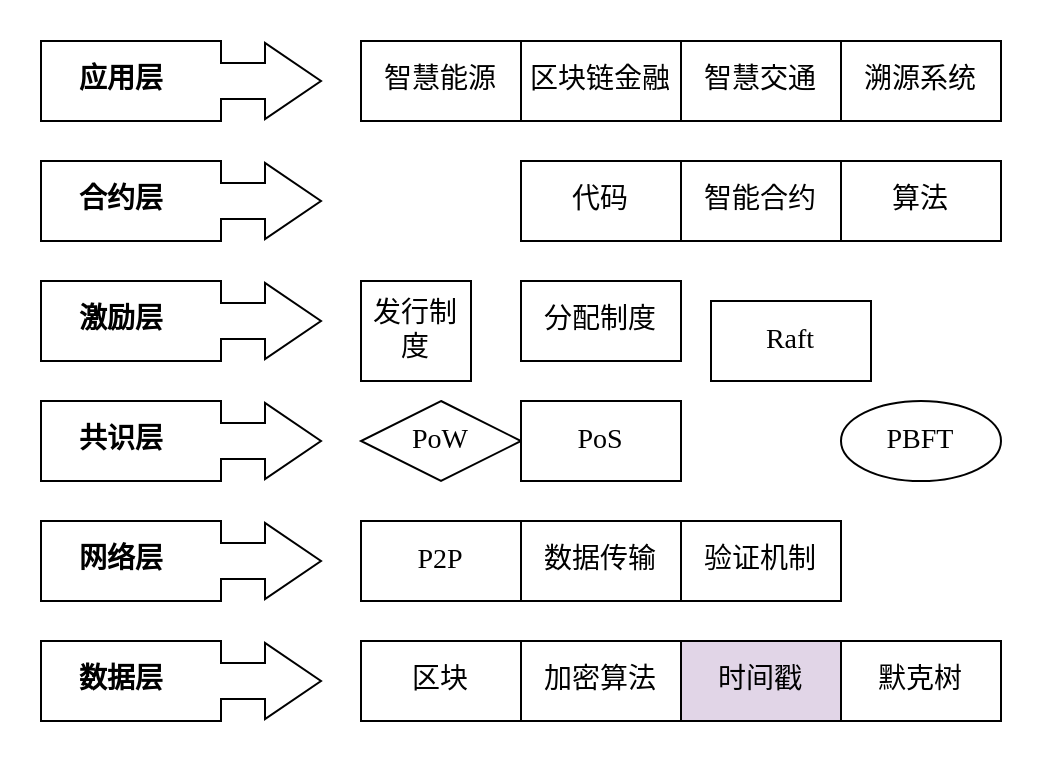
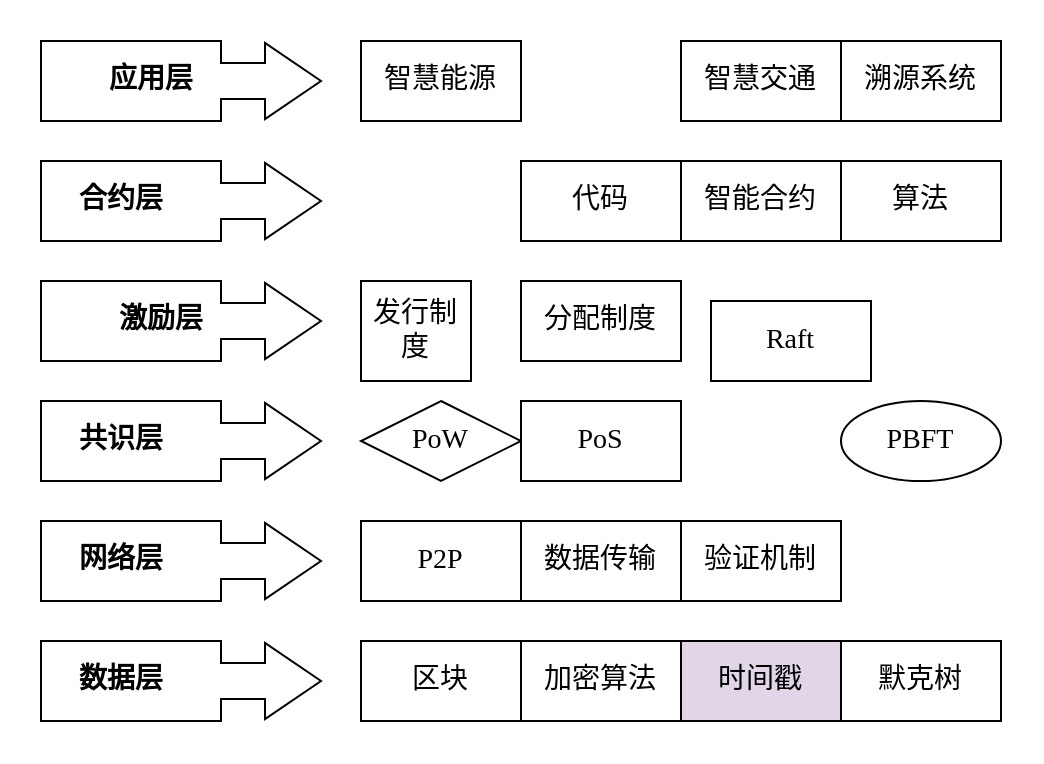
node "应用层": moved (121, 81) -> (151, 81)
node "区块链金融": removed
node "激励层": moved (121, 321) -> (161, 321)
